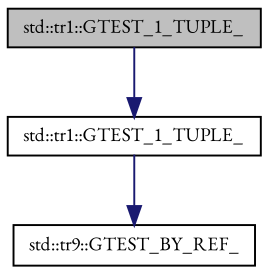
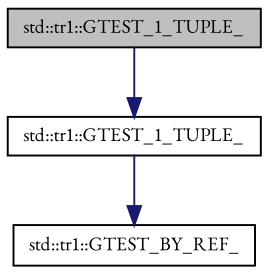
node "std::tr9::GTEST_BY_REF_": label "std::tr9::GTEST_BY_REF_" -> "std::tr1::GTEST_BY_REF_"
